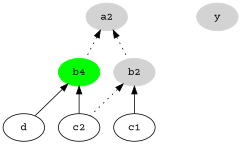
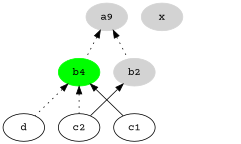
node "a2": label "a2" -> "a9"
node "x": added
node "y": removed
edge "d" -> "b4": style solid -> dotted
edge "c2" -> "b2": style dotted -> solid
edge "c2" -> "b4": style solid -> dotted
edge "c1" -> "b2": now "c1" -> "b4"
